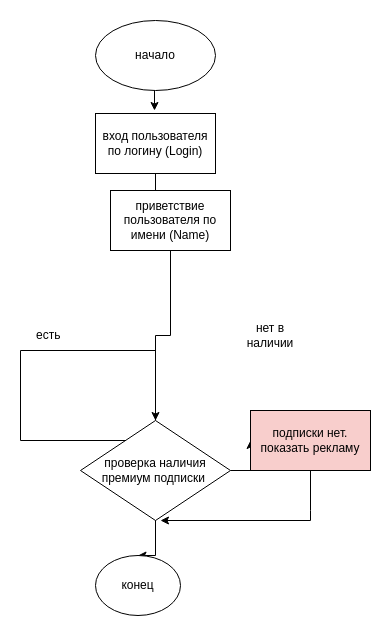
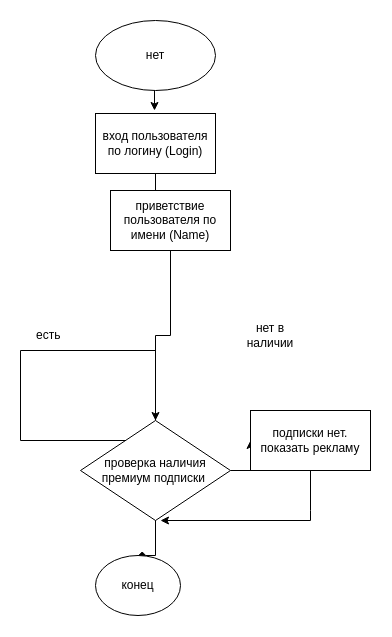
node "начало": label "начало" -> "нет"
node "подписки нет. показать рекламу": fillcolor #f8cecc -> #ffffff
edge "проверка наличия премиум подписки" -> "конец": arrowhead classic -> diamond
